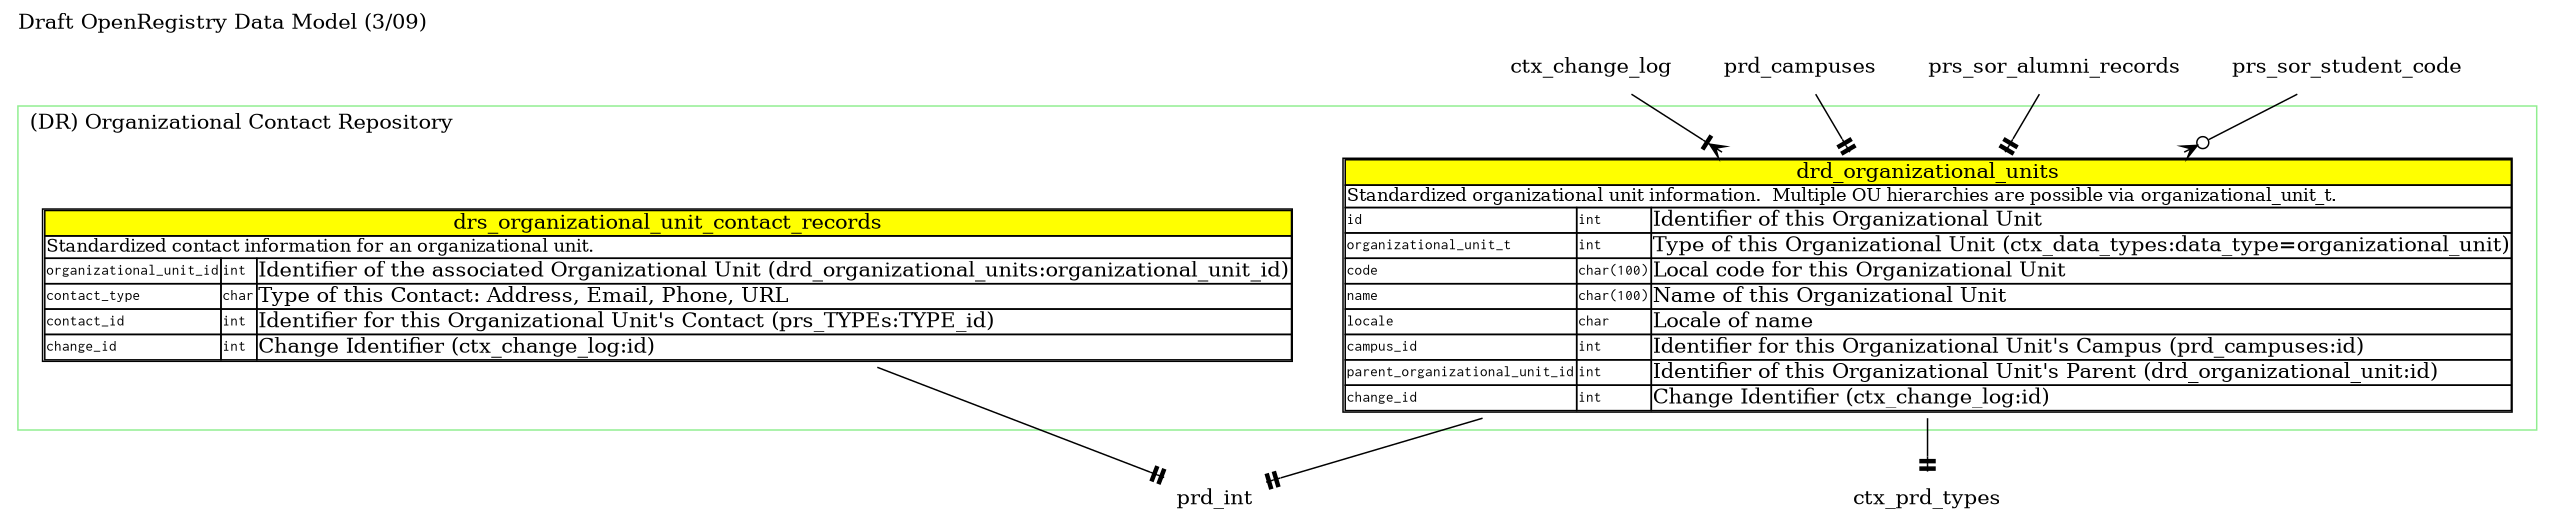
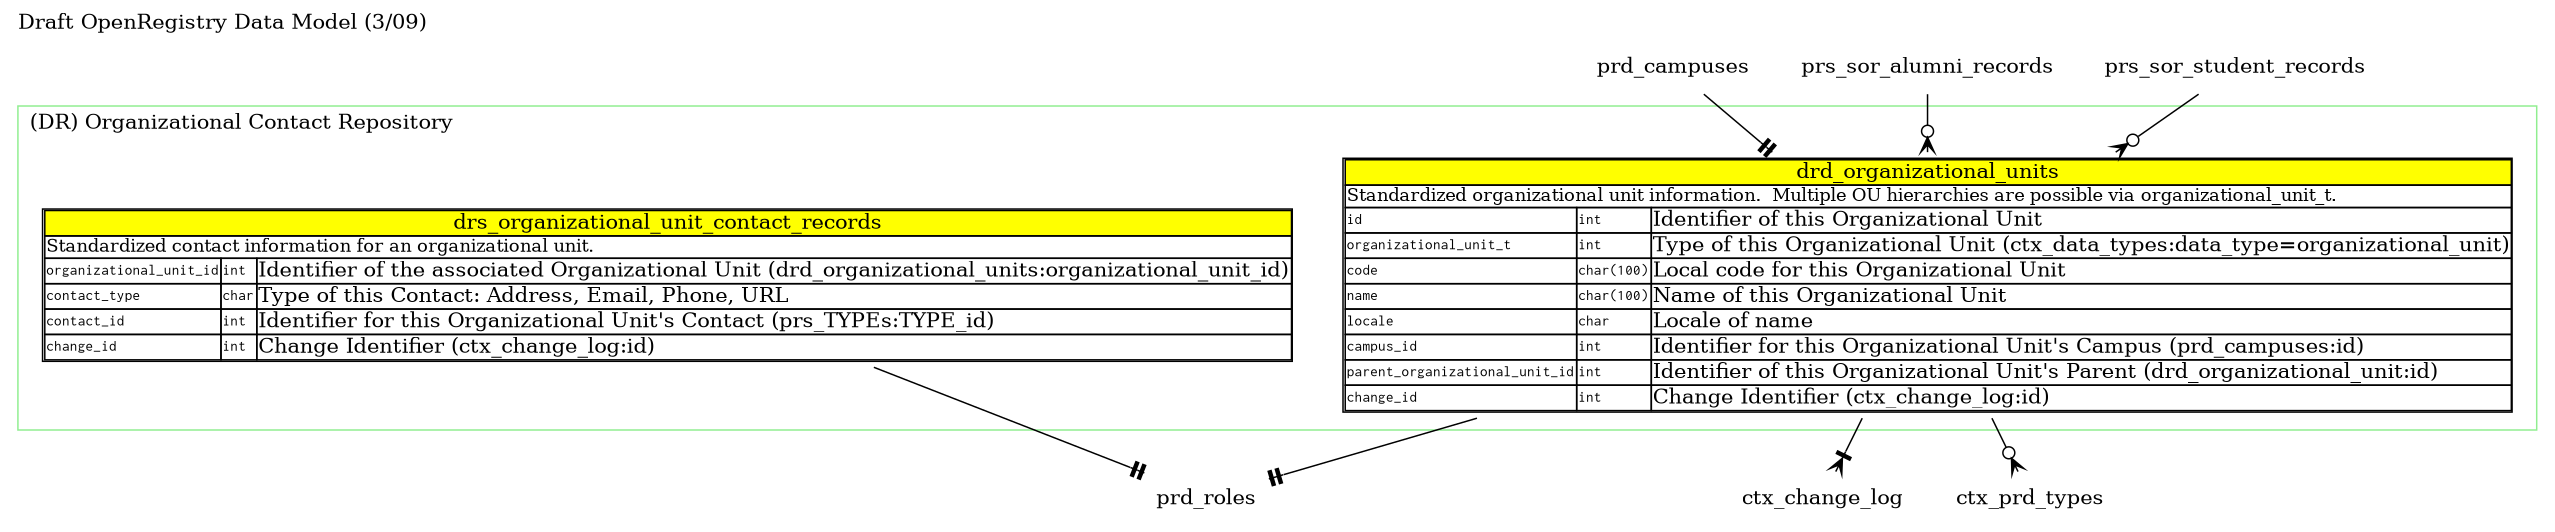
node "prs_sor_student_code": label "prs_sor_student_code" -> "prs_sor_student_records"
edge "ctx_change_log" -> "drd_organizational_units": reversed
edge "prs_sor_alumni_records" -> "drd_organizational_units": arrowhead teetee -> crowodot
edge "drd_organizational_units" -> "ctx_prd_types": arrowhead teetee -> crowodot
node "prd_int": label "prd_int" -> "prd_roles"
